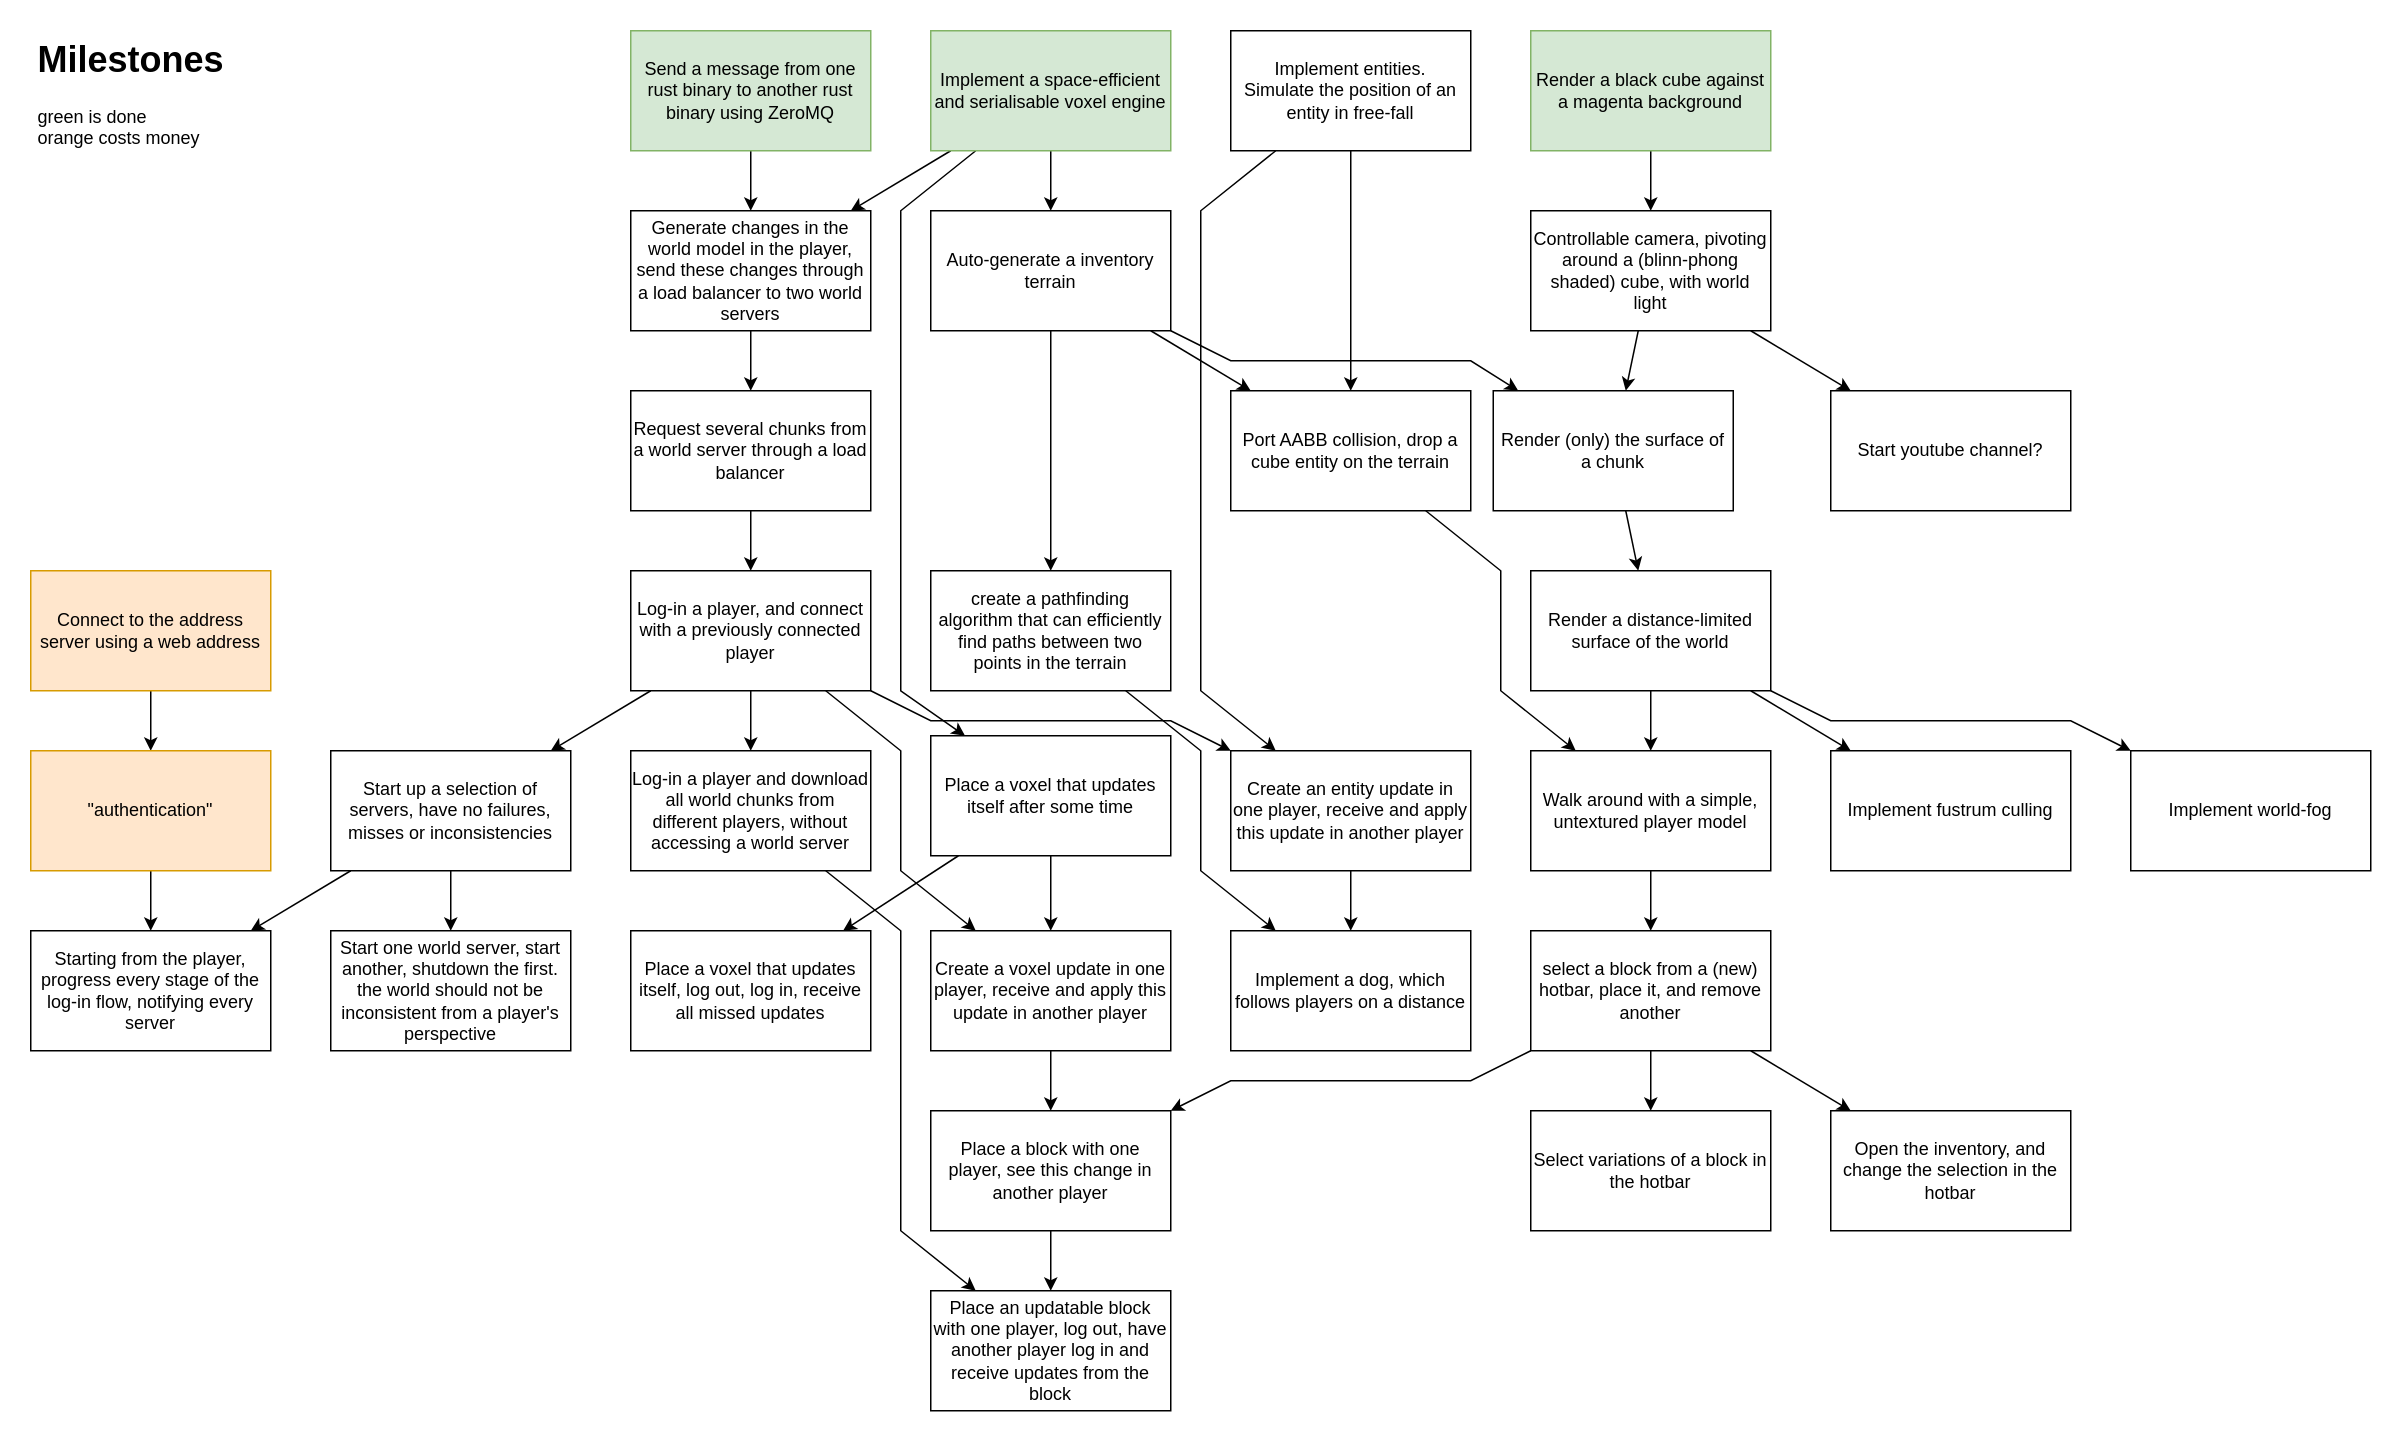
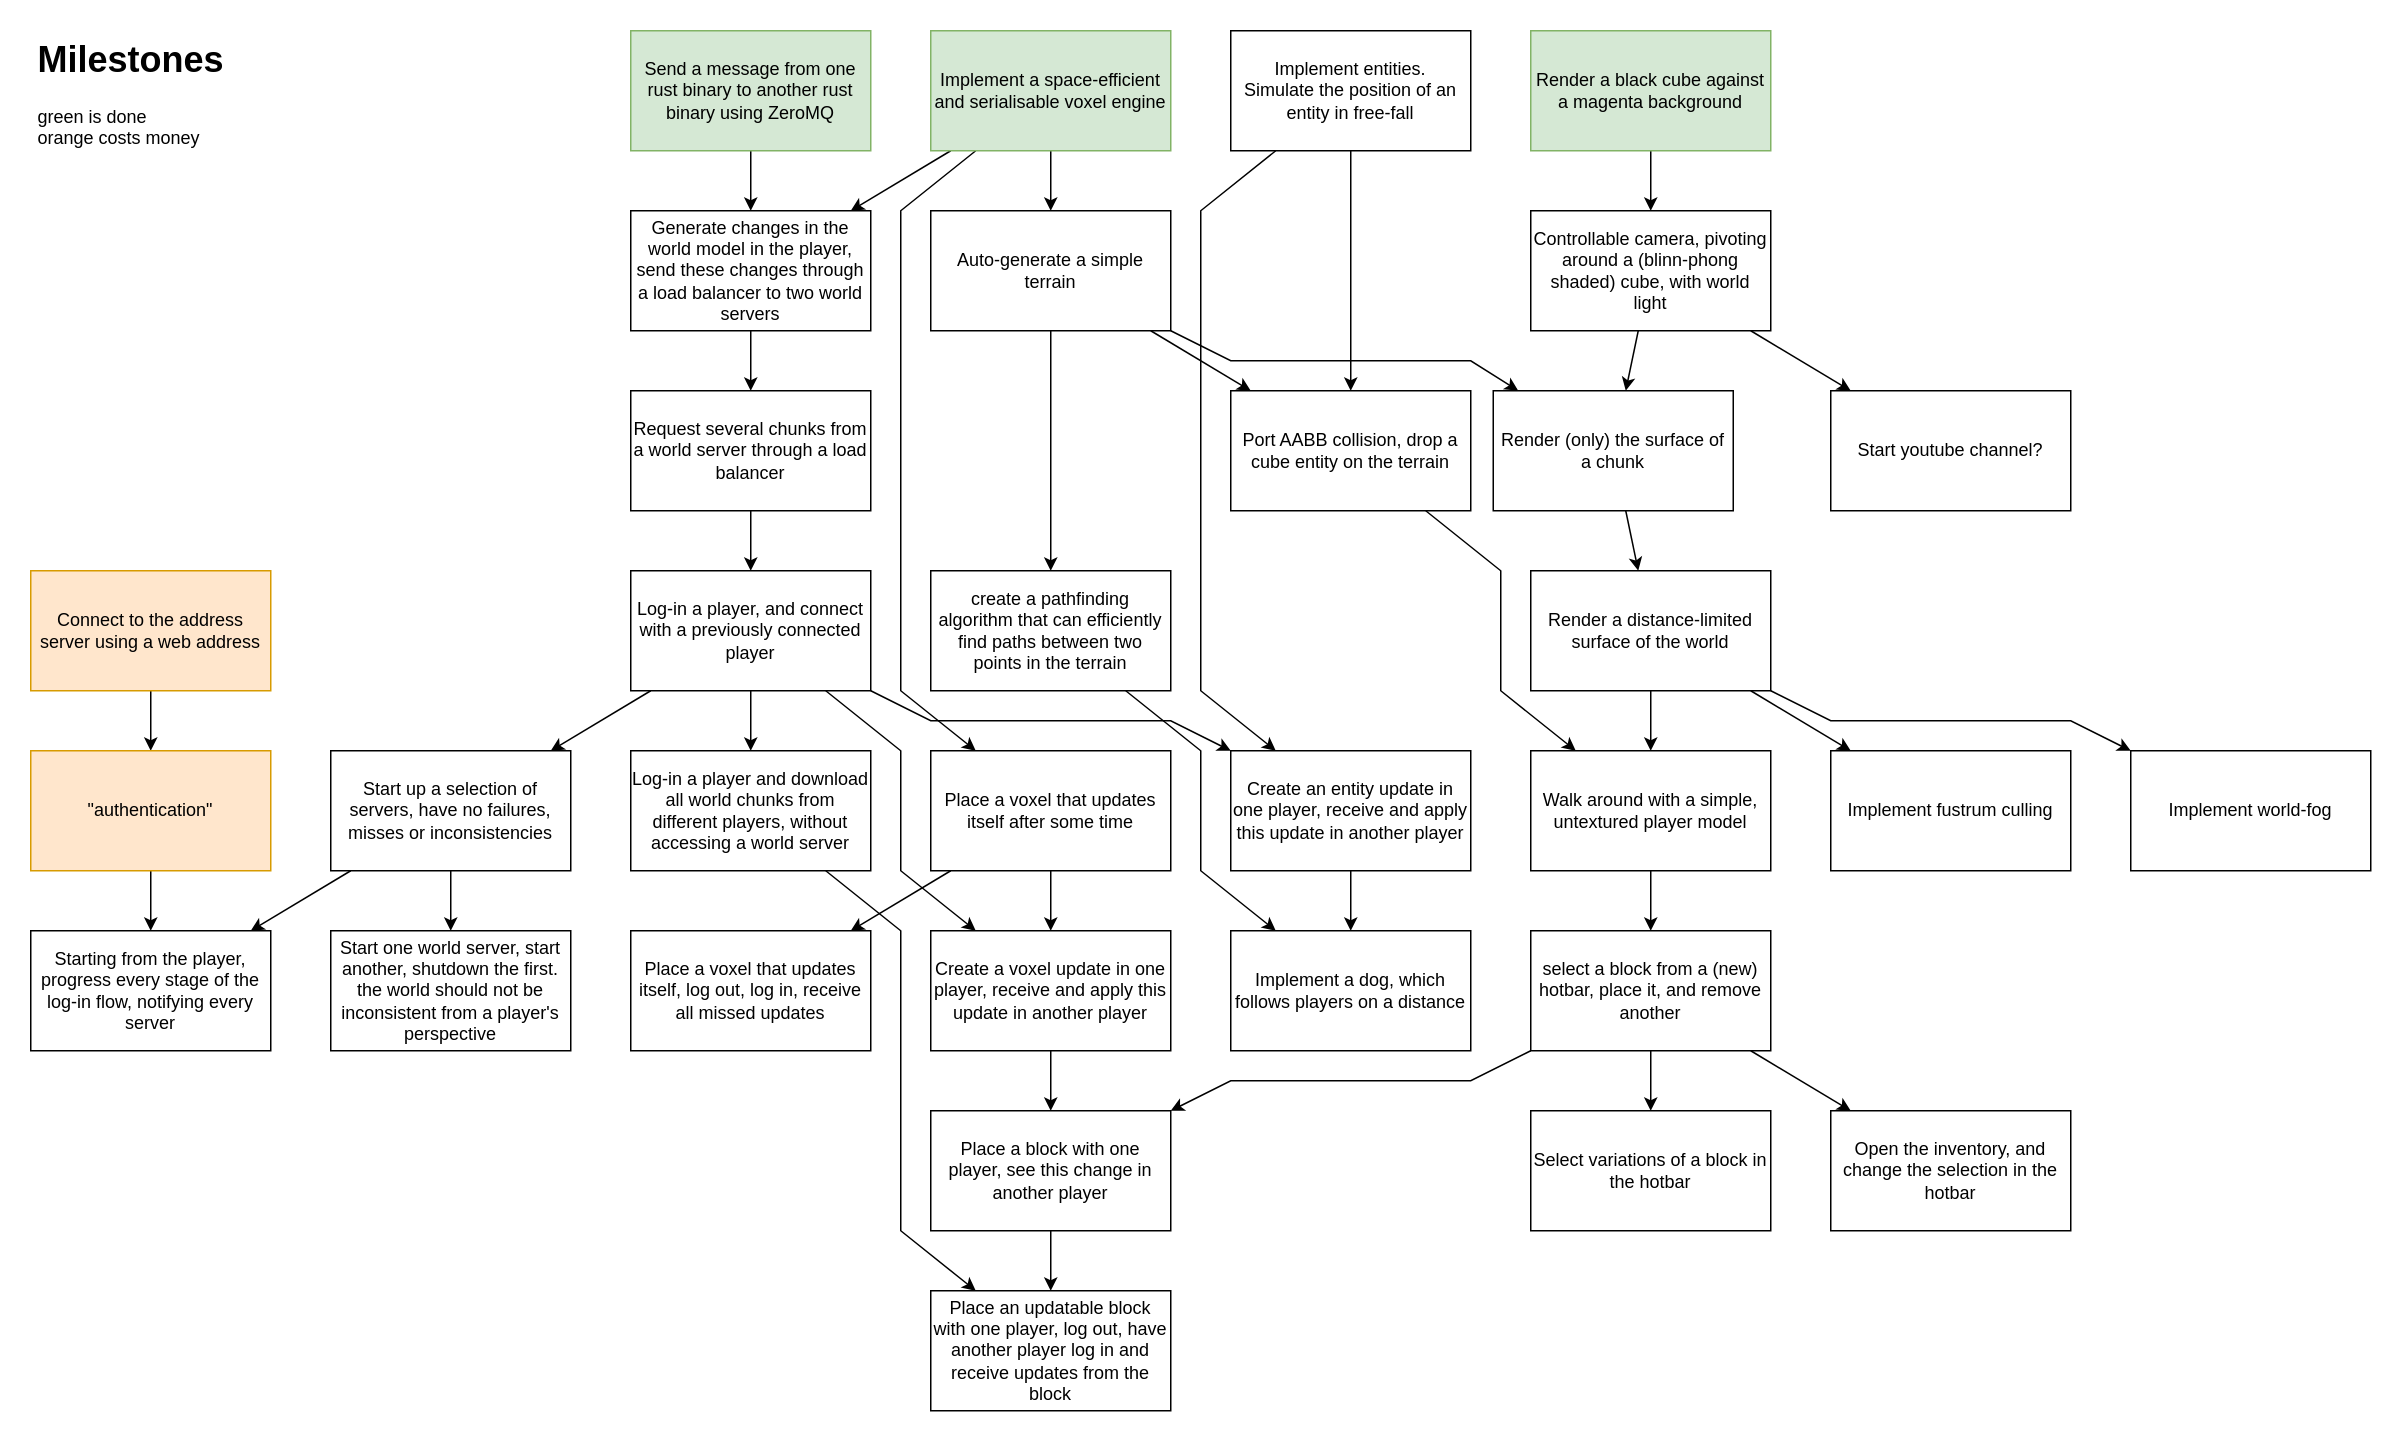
node "Auto-generate a inventory terrain": label "Auto-generate a inventory terrain" -> "Auto-generate a simple terrain"
node "Place a voxel that updates itself after some time": moved (1051, 796) -> (1051, 811)
